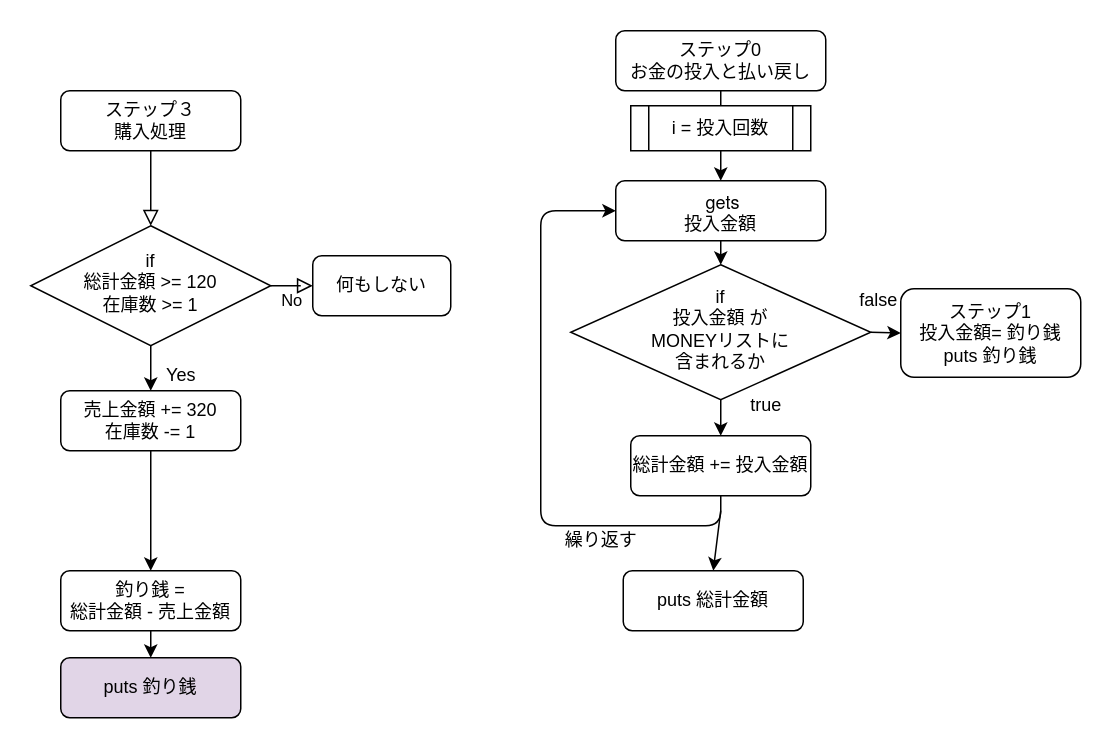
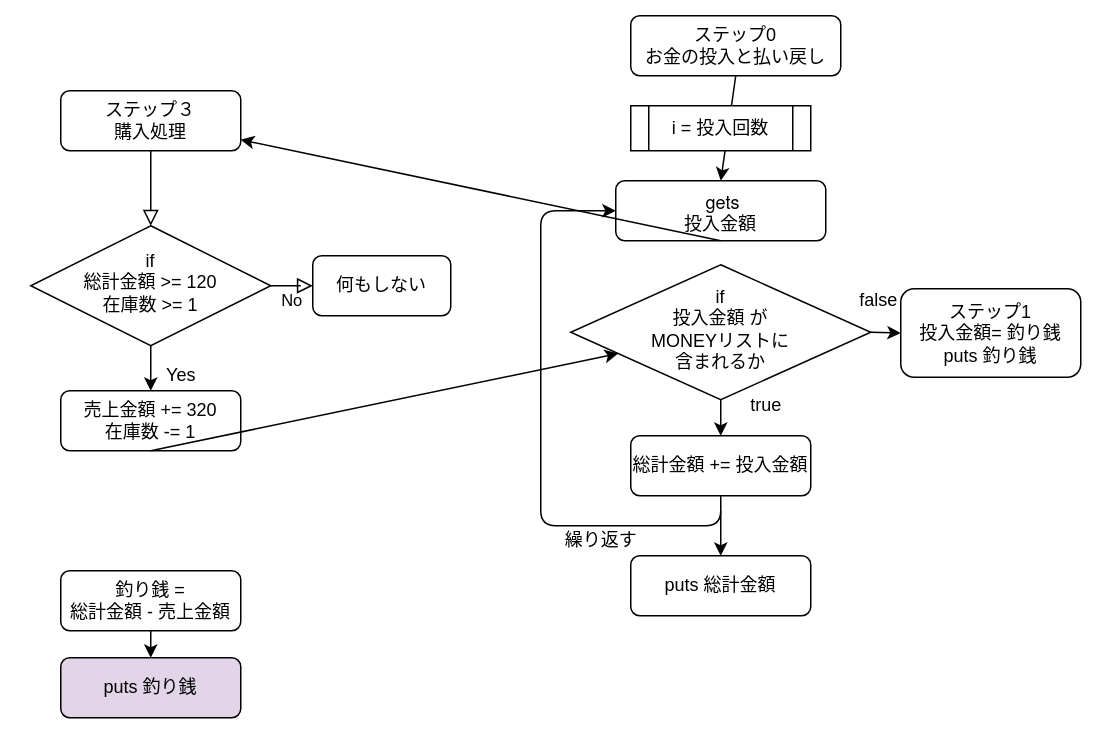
node "ステップ0 お金の投入と払い戻し": moved (721, 61) -> (736, 46)
edge "gets 投入金額" -> "if 投入金額 が MONEYリストに 含まれるか": now "gets 投入金額" -> "ステップ３ 購入処理"
edge "売上金額 += 320 在庫数 -= 1" -> "釣り銭 = 総計金額 - 売上金額": now "売上金額 += 320 在庫数 -= 1" -> "if 投入金額 が MONEYリストに 含まれるか"
node "puts 総計金額": moved (713, 601) -> (721, 586)
